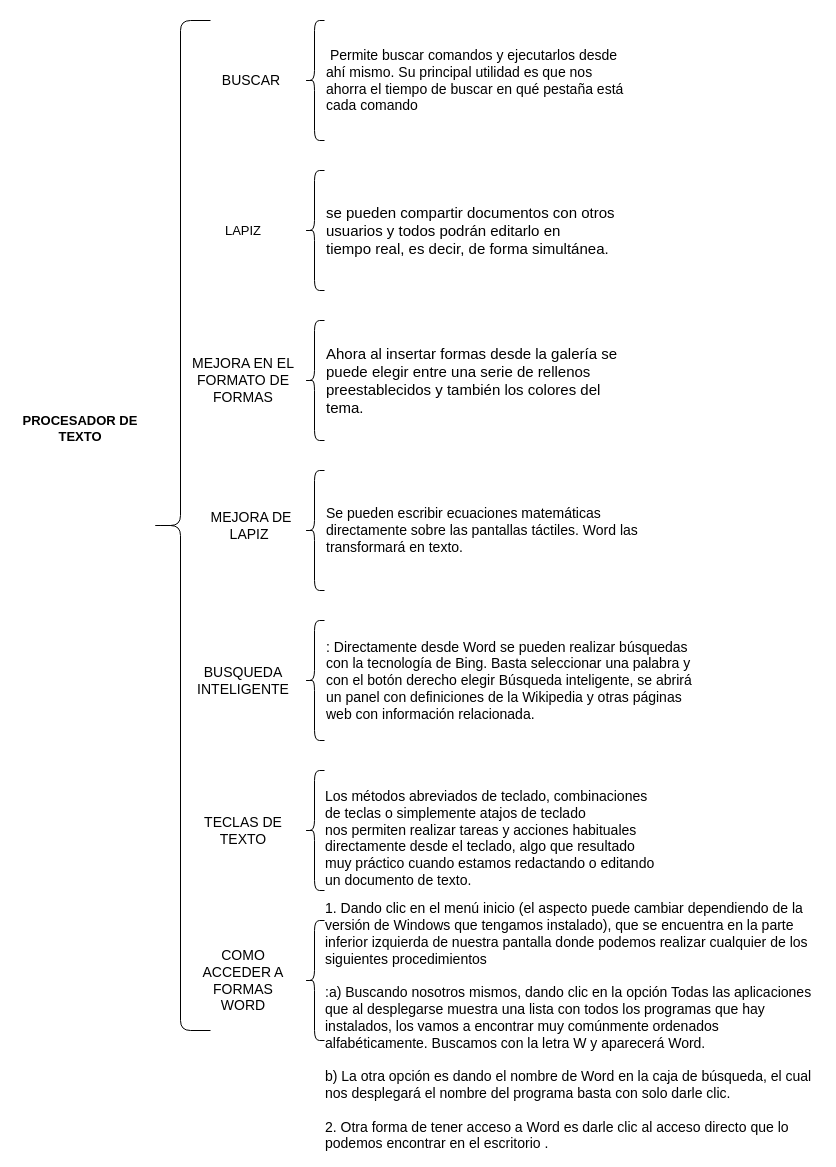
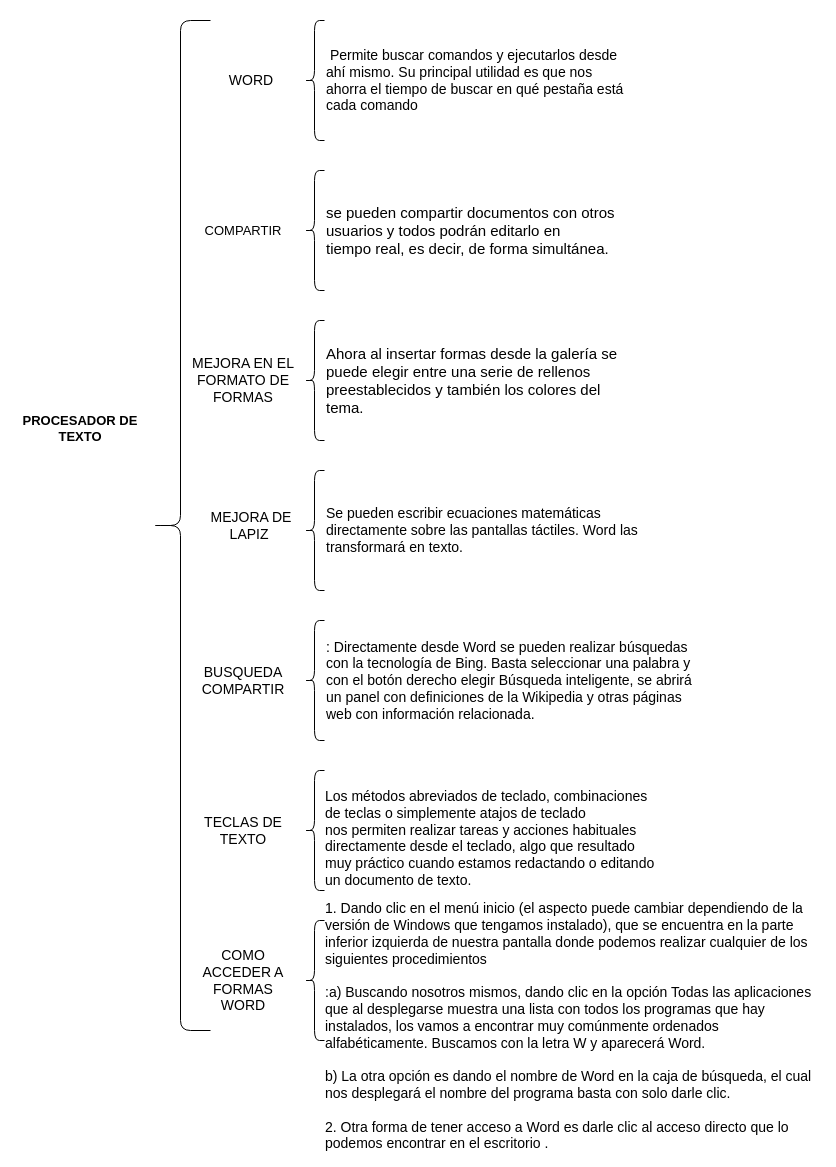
node "BUSCAR": label "BUSCAR" -> "WORD"
node "LAPIZ": label "LAPIZ" -> "COMPARTIR"
node "BUSQUEDA INTELIGENTE": label "BUSQUEDA INTELIGENTE" -> "BUSQUEDA COMPARTIR"
